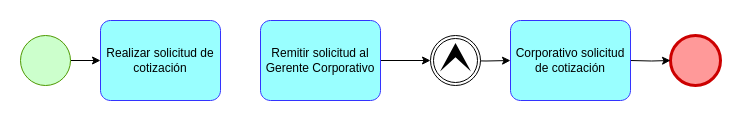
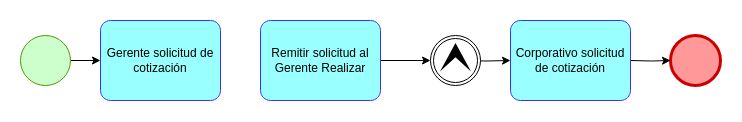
node "Realizar solicitud de cotización": label "Realizar solicitud de cotización" -> "Gerente solicitud de cotización"
node "Remitir solicitud al Gerente Corporativo": label "Remitir solicitud al Gerente Corporativo" -> "Remitir solicitud al Gerente Realizar"
